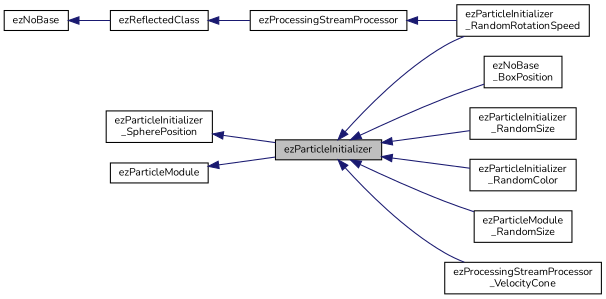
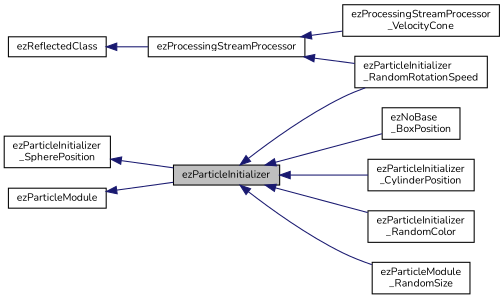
node "ezNoBase": removed
node "ezParticleInitializer _RandomSize": label "ezParticleInitializer _RandomSize" -> "ezParticleInitializer _CylinderPosition"
edge "ezProcessingStreamProcessor _VelocityCone" -> "ezParticleInitializer": now "ezProcessingStreamProcessor _VelocityCone" -> "ezProcessingStreamProcessor"
